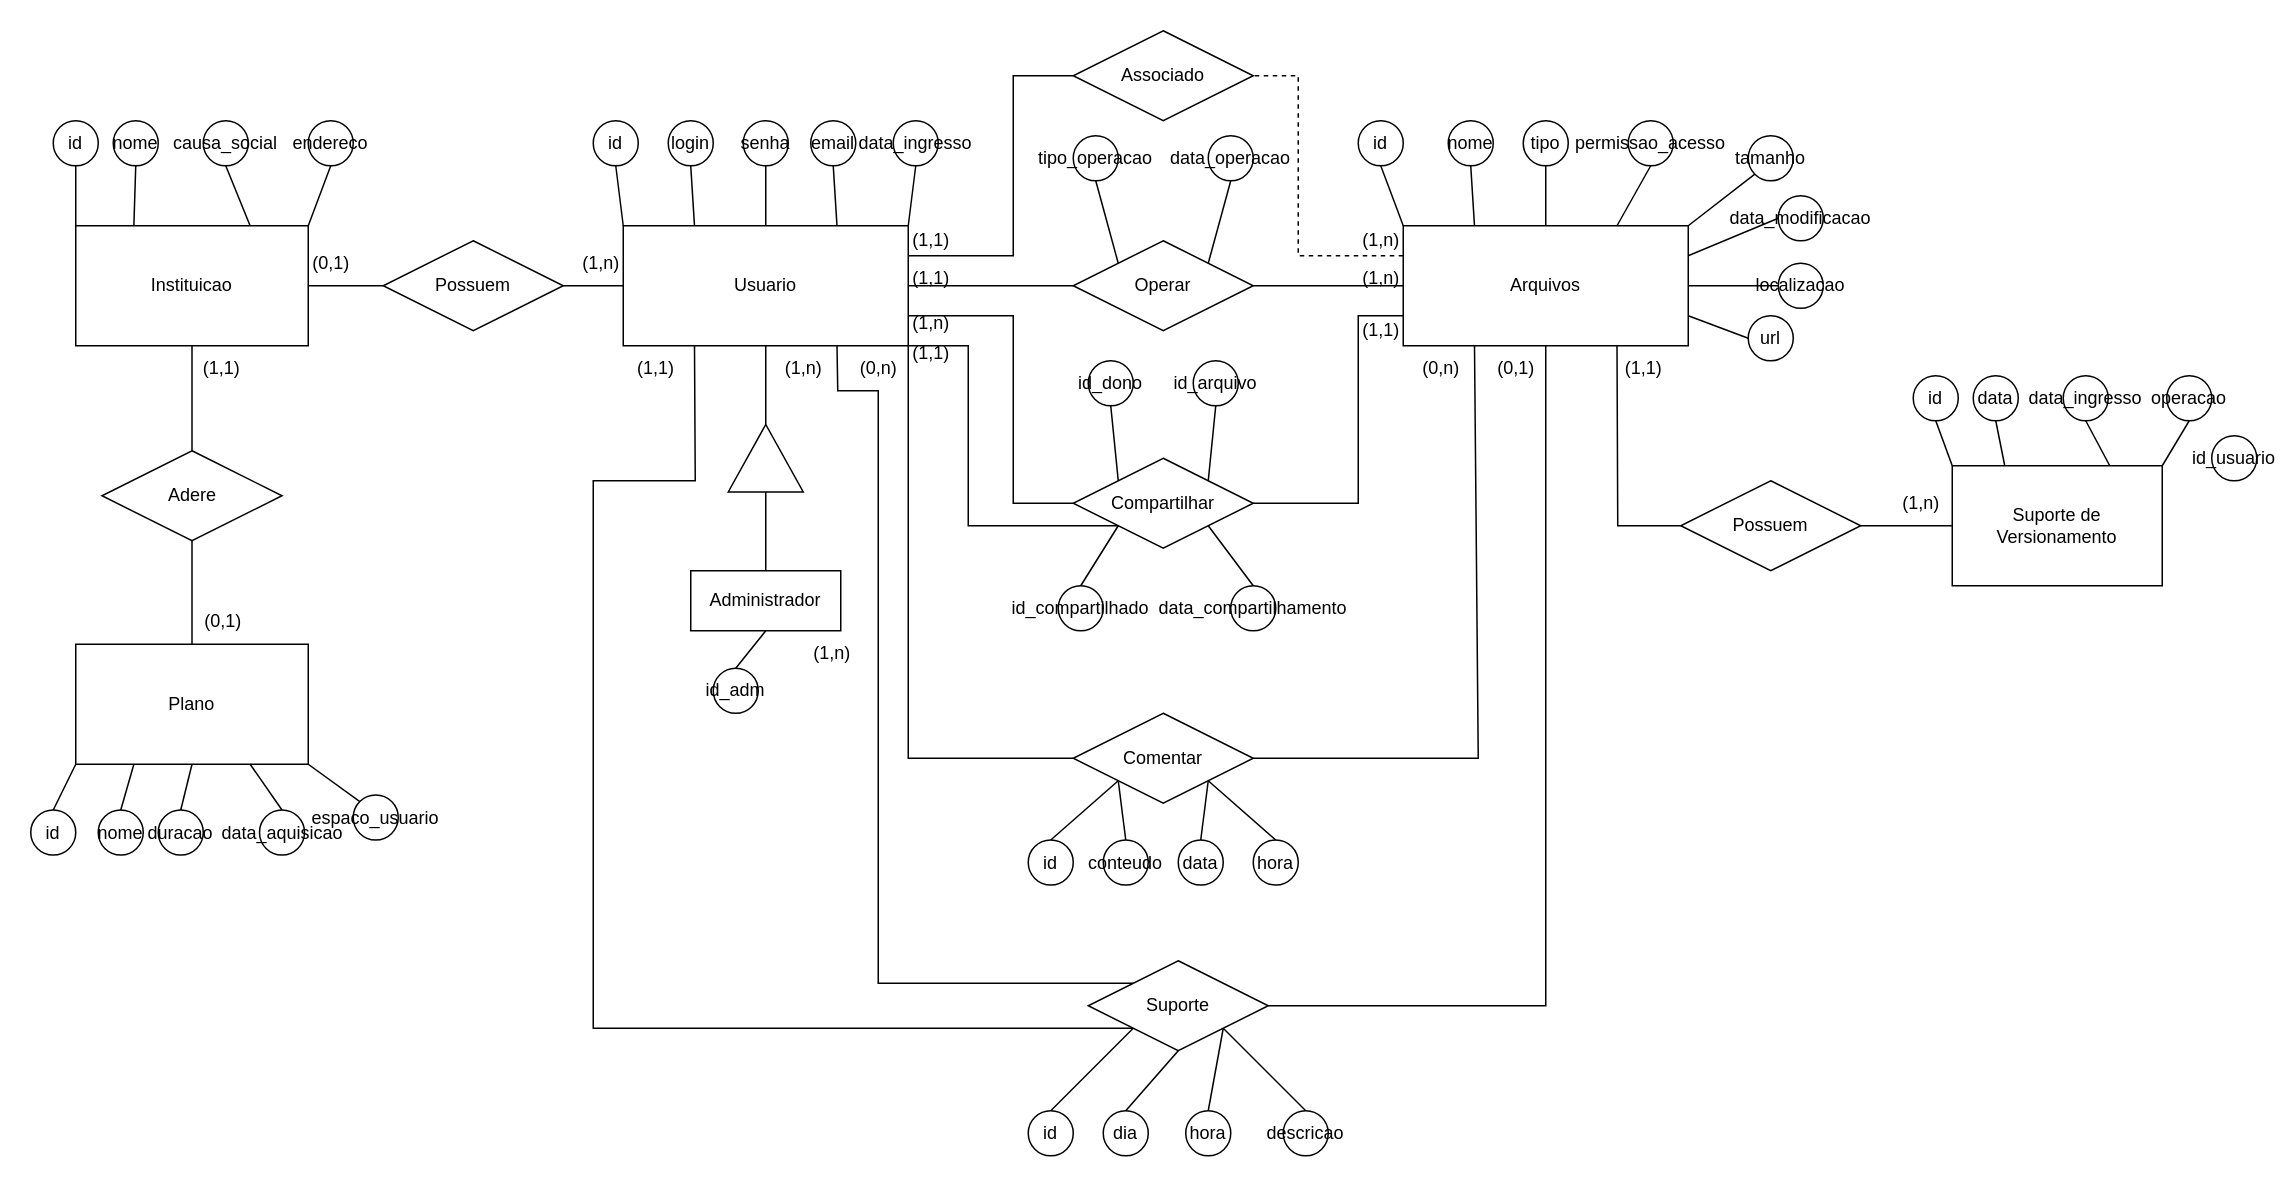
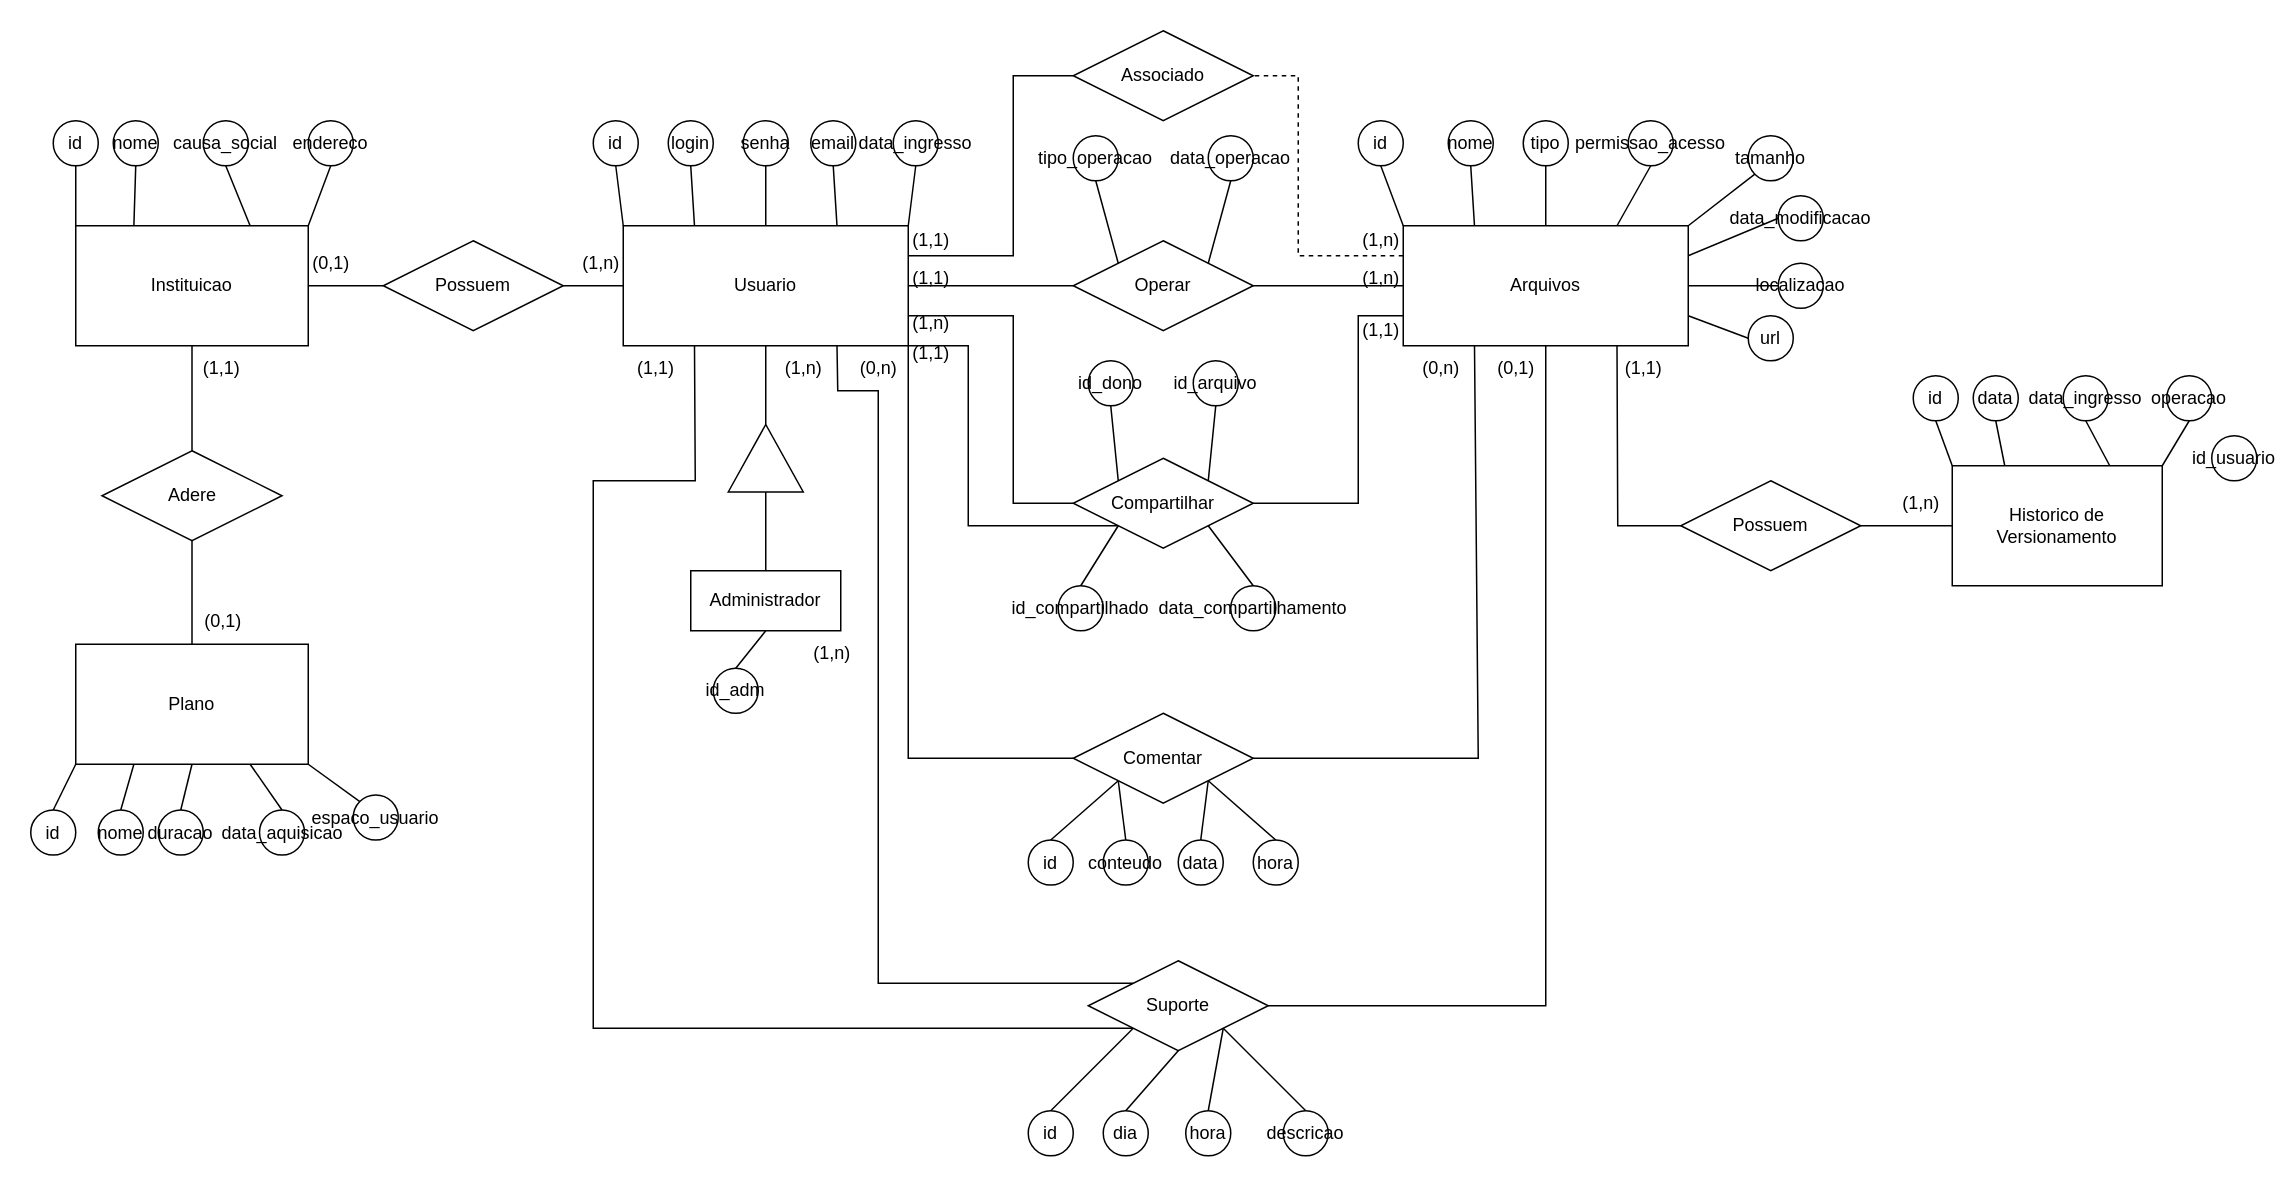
node "Suporte de Versionamento": label "Suporte de Versionamento" -> "Historico de Versionamento"
